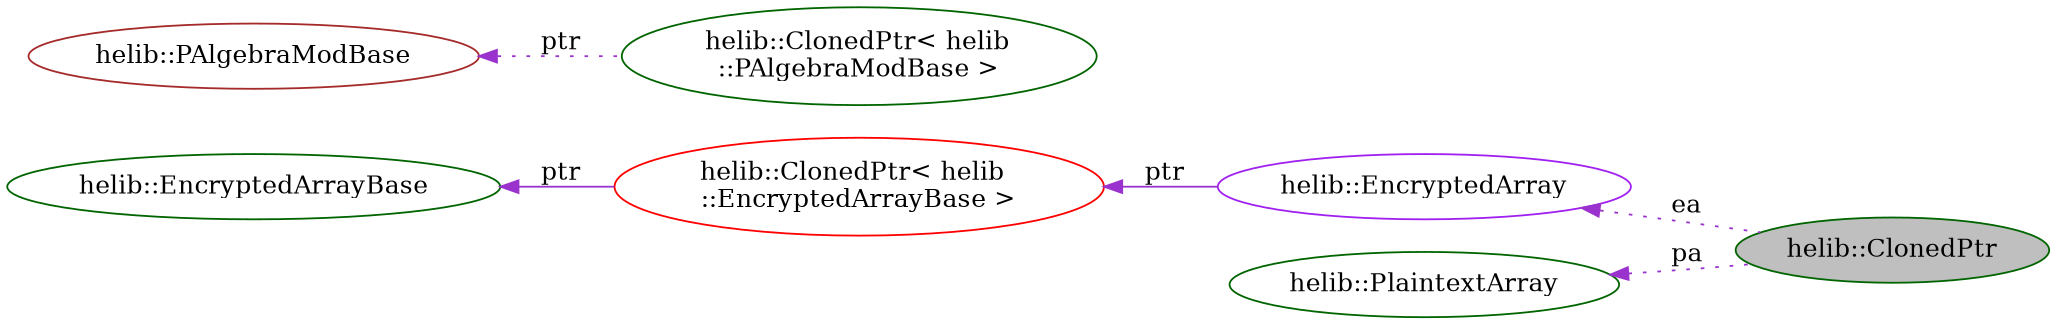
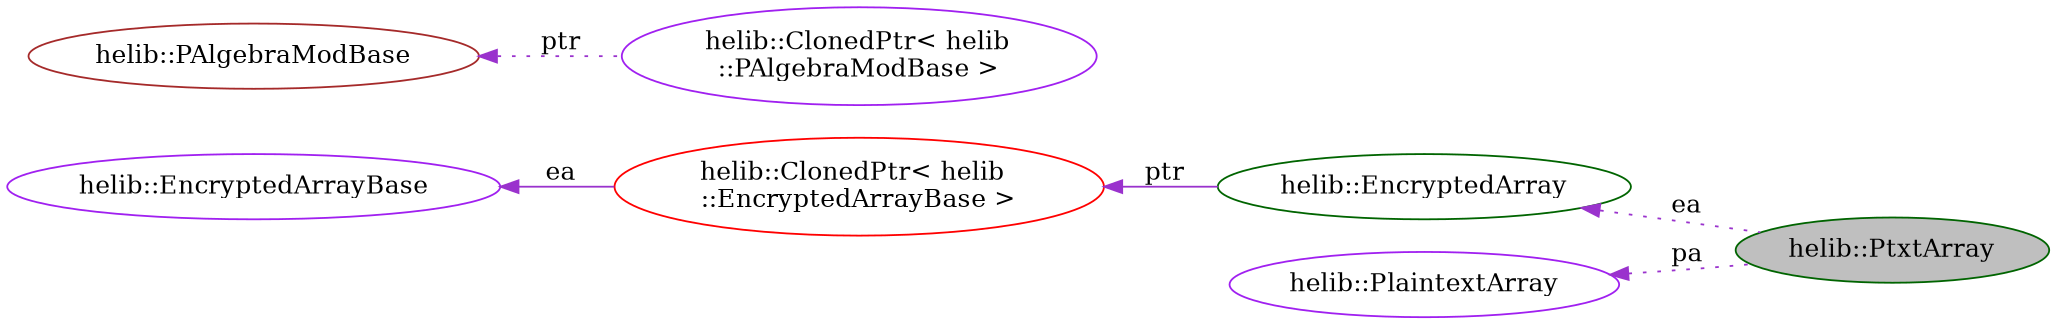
node "helib::ClonedPtr< helib ::PAlgebraModBase >": color darkgreen -> purple
edge "helib::ClonedPtr< helib ::EncryptedArrayBase >" -> "helib::EncryptedArrayBase": label " ptr" -> " ea"
node "helib::EncryptedArrayBase": color darkgreen -> purple
node "helib::EncryptedArray": color purple -> darkgreen
node "helib::ClonedPtr": label "helib::ClonedPtr" -> "helib::PtxtArray"
node "helib::PlaintextArray": color darkgreen -> purple
